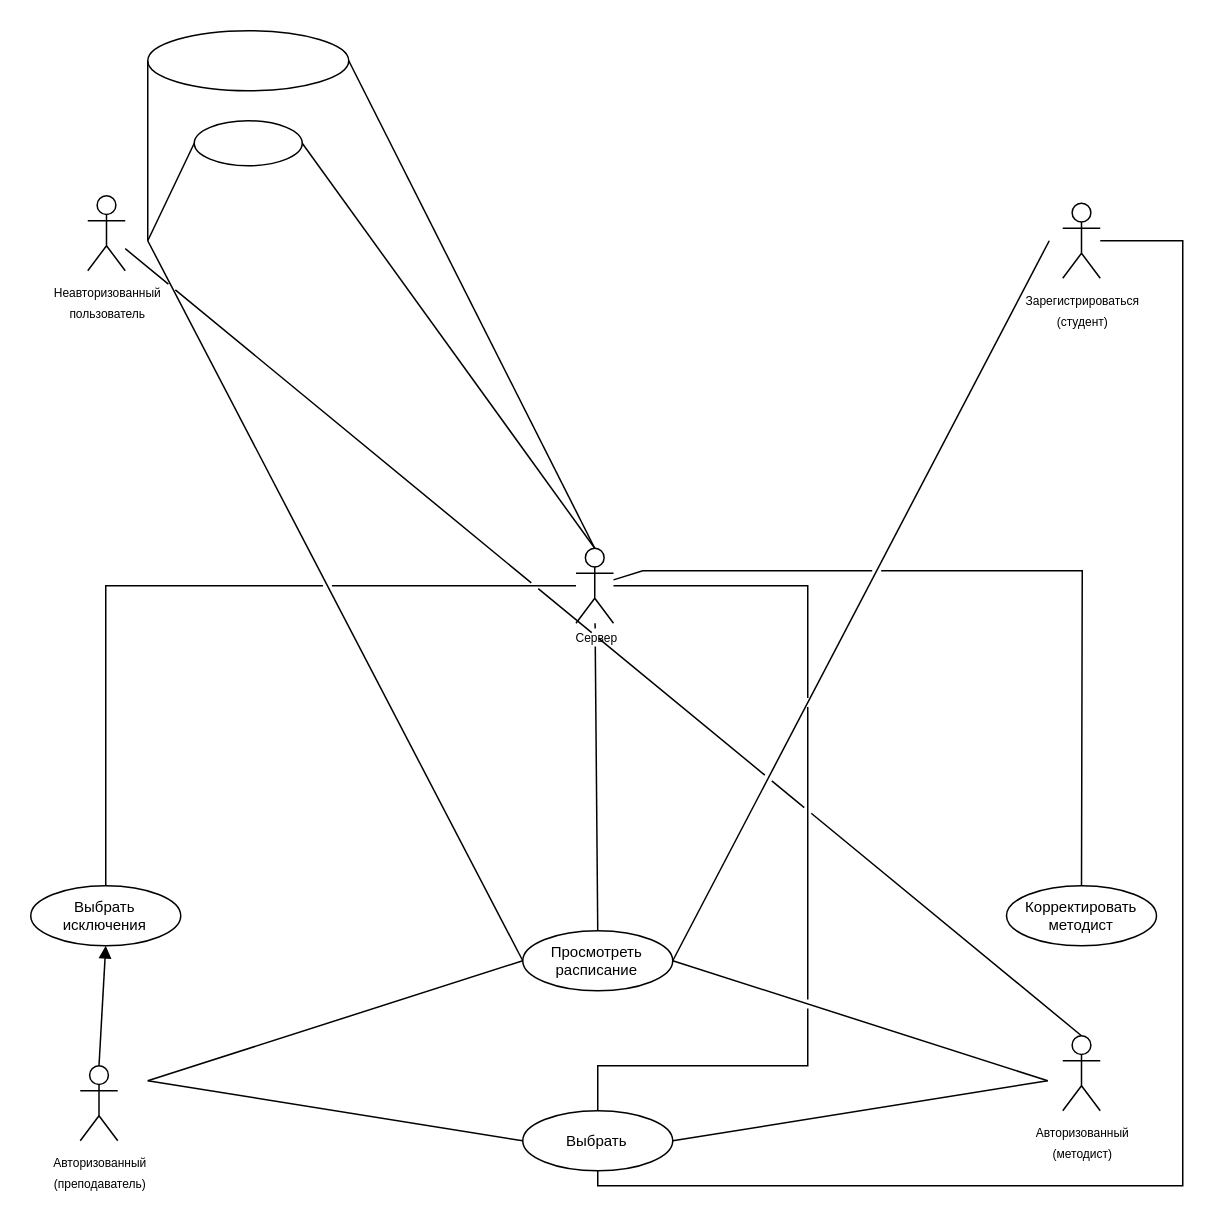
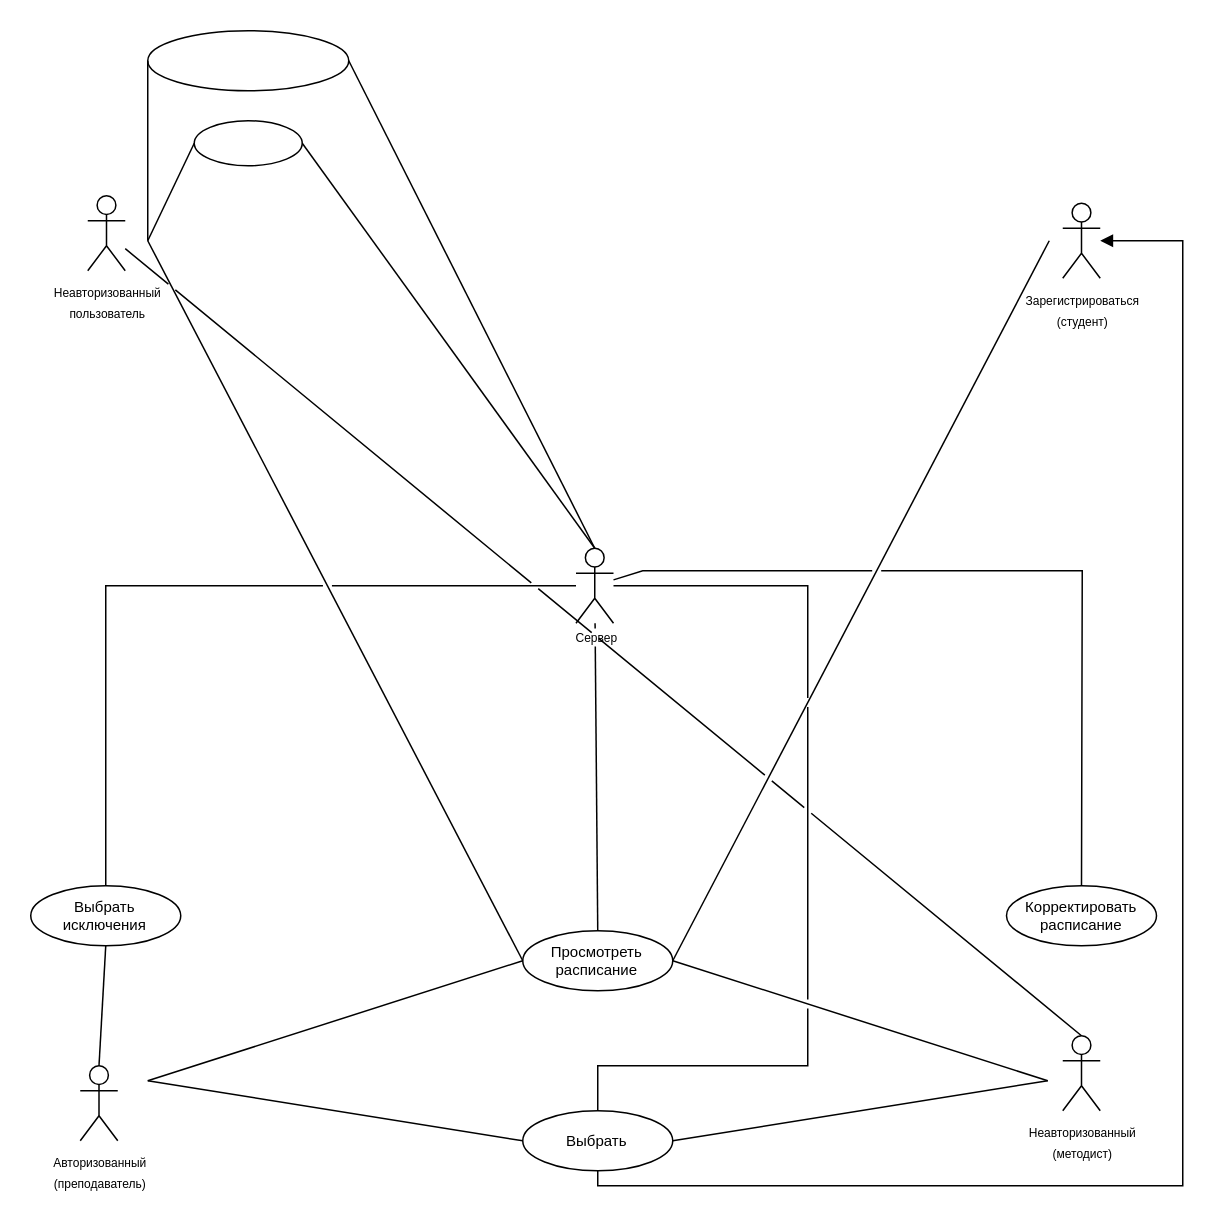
edge "Зарегистрироваться (студент)" -- "Выбрать": arrowhead none -> block
node "Корректировать методист": label "Корректировать методист" -> "Корректировать расписание"
edge "Авторизованный (преподаватель)" -> "Выбрать исключения": arrowhead block -> none
node "Авторизованный (методист)": label "Авторизованный (методист)" -> "Неавторизованный (методист)"
